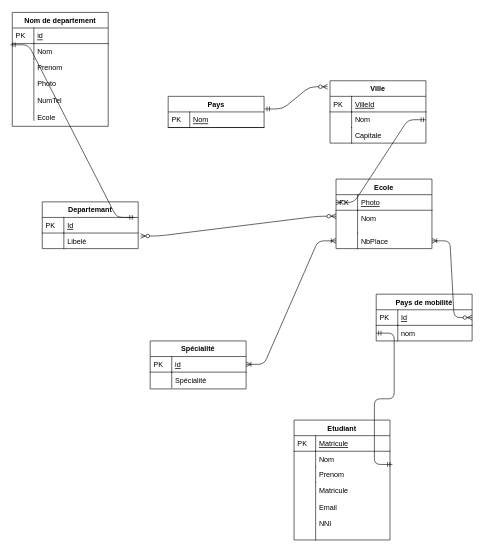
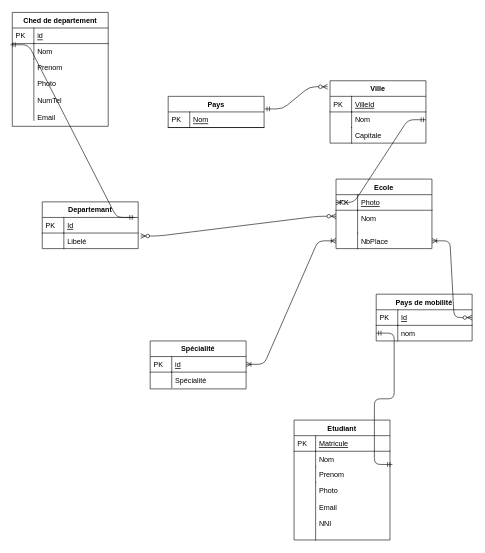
node "Nom de departement": label "Nom de departement" -> "Ched de departement"
node "Prenom Photo NumTel Ecole": label "Prenom Photo NumTel Ecole" -> "Prenom Photo NumTel Email"
node "Matricule Email NNI": label "Matricule Email NNI" -> "Photo Email NNI"
